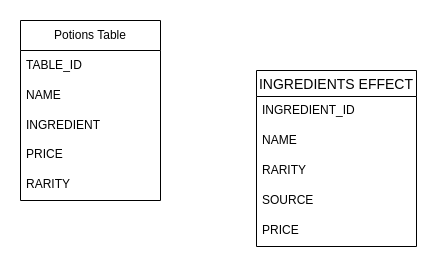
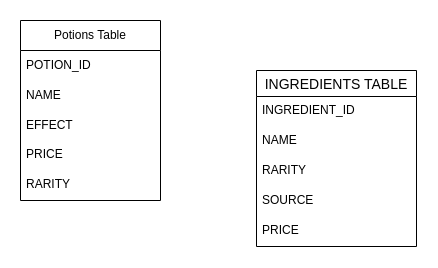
node "TABLE_ID": label "TABLE_ID" -> "POTION_ID"
node "INGREDIENTS EFFECT": label "INGREDIENTS EFFECT" -> "INGREDIENTS TABLE"
node "INGREDIENT": label "INGREDIENT" -> "EFFECT"
